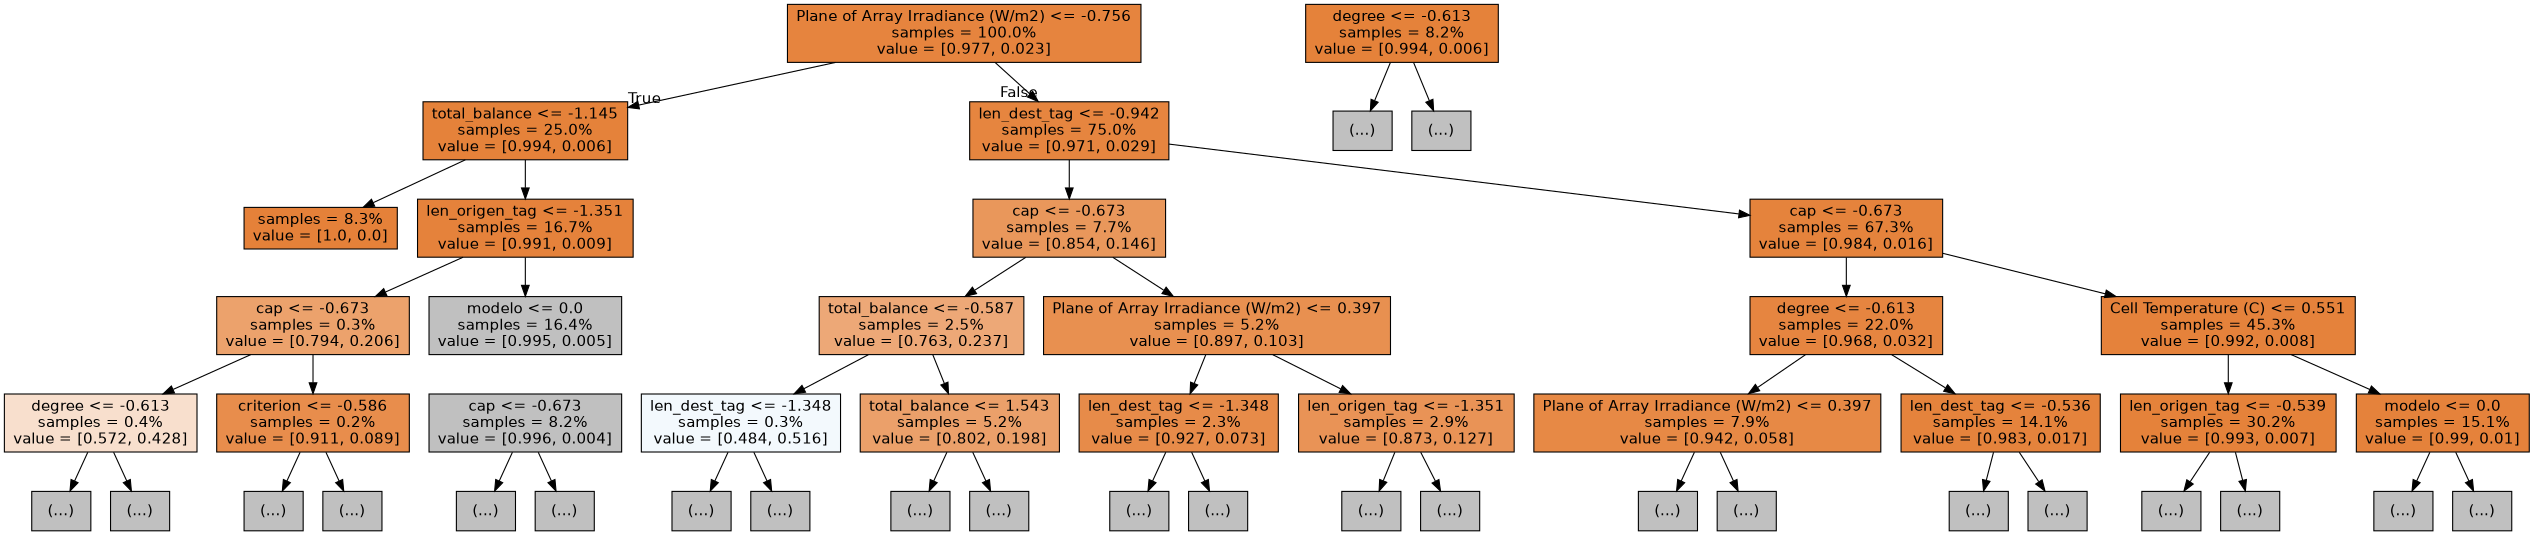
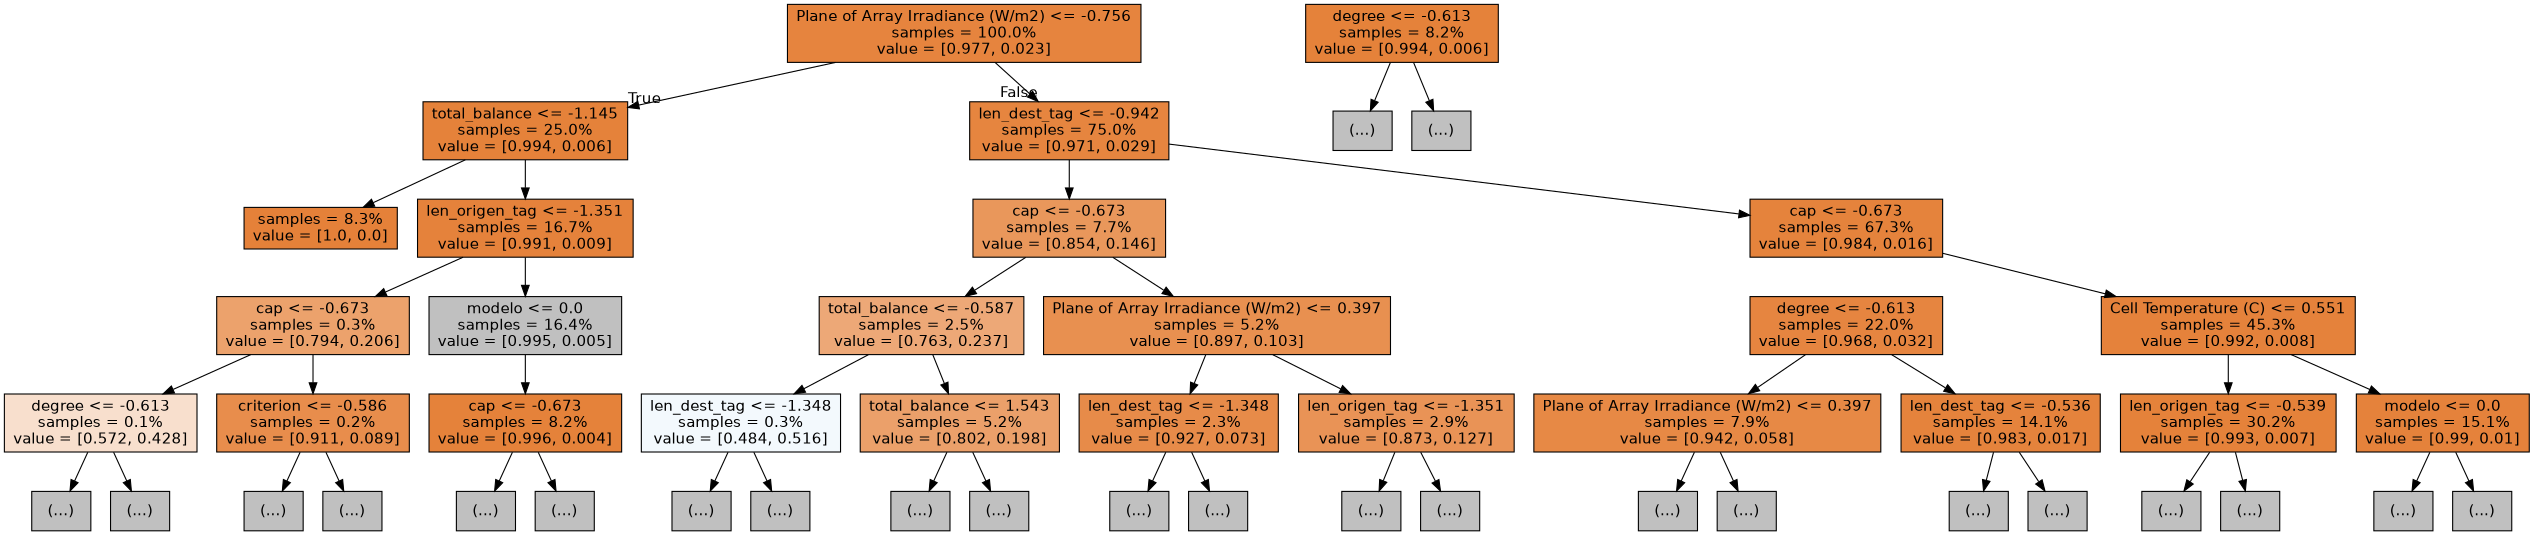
edge "cap <= -0.673 samples = 67.3% value = [0.984, 0.016]" -> "degree <= -0.613 samples = 22.0% value = [0.968, 0.032]": removed
edge "modelo <= 0.0 samples = 16.4% value = [0.995, 0.005]" -> "cap <= -0.673 samples = 8.2% value = [0.996, 0.004]": added
node "degree <= -0.613 samples = 0.4% value = [0.572, 0.428]": label "degree <= -0.613 samples = 0.4% value = [0.572, 0.428]" -> "degree <= -0.613 samples = 0.1% value = [0.572, 0.428]"
node "cap <= -0.673 samples = 8.2% value = [0.996, 0.004]": fillcolor #c0c0c0 -> #e5823a
